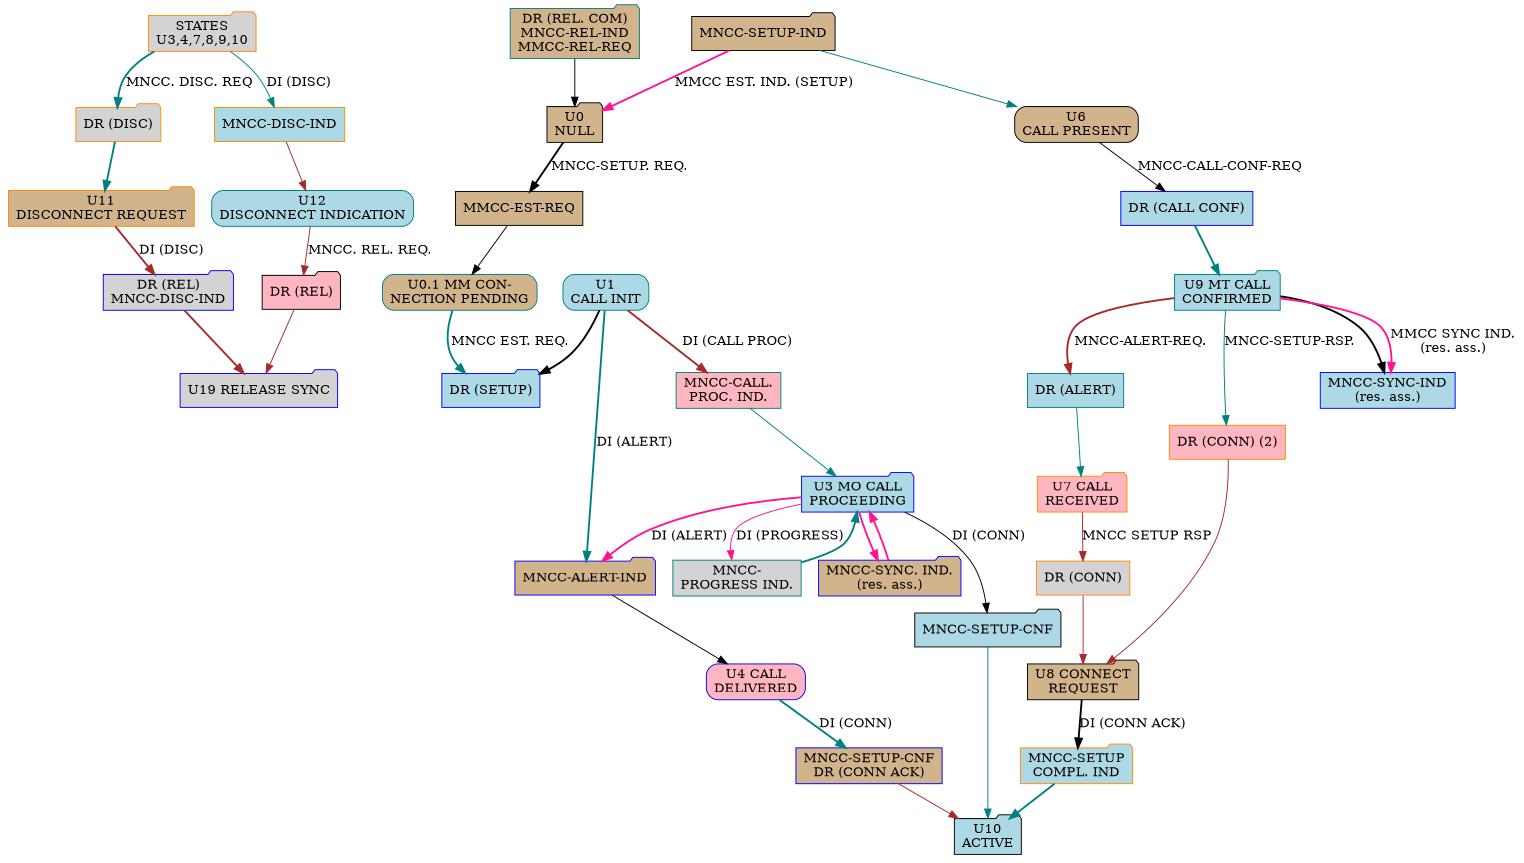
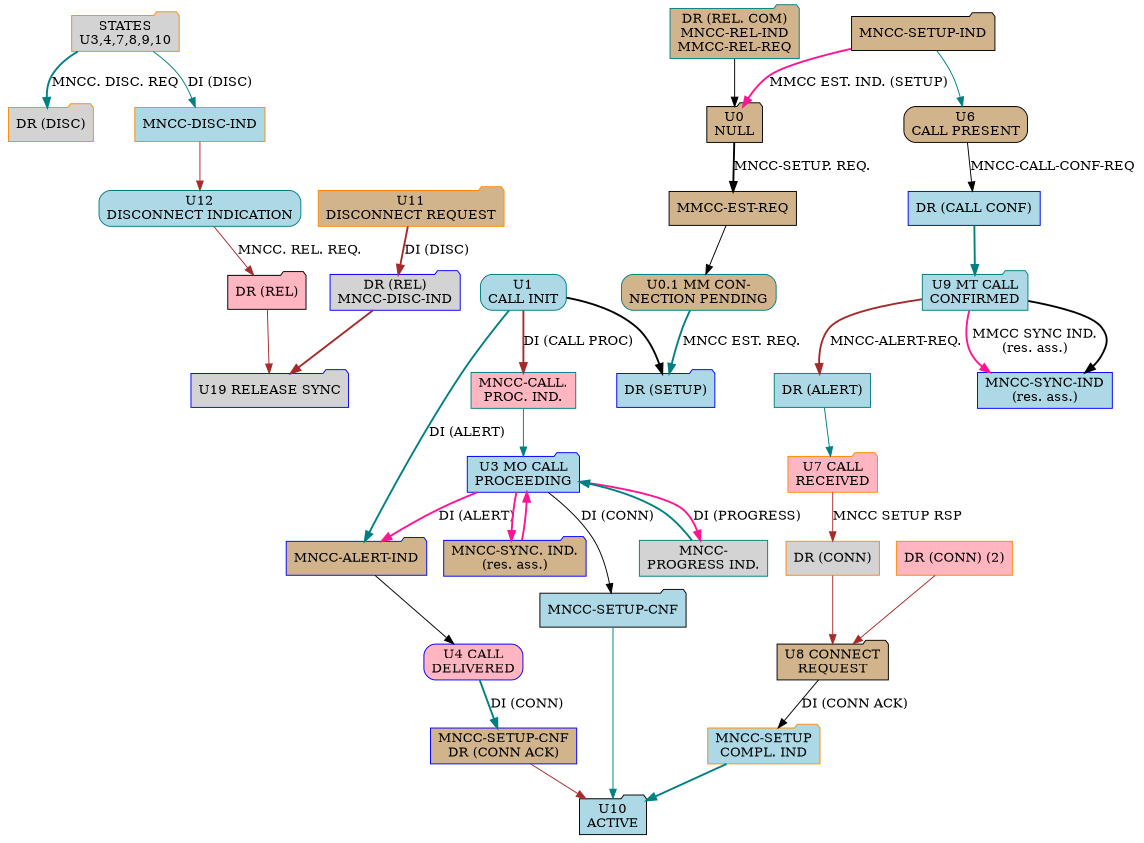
edge "DR (DISC)" -> "U11 DISCONNECT REQUEST": removed
edge "U9 MT CALL CONFIRMED" -> "DR (CONN) (2)": removed, label "MNCC-SETUP-RSP."
edge "U3 MO CALL PROCEEDING" -> "MNCC- PROGRESS IND.": style solid -> bold
edge "U8 CONNECT REQUEST" -> "MNCC-SETUP COMPL. IND": style bold -> solid
